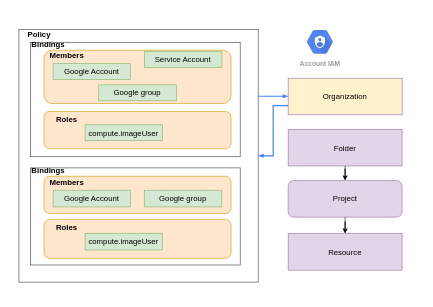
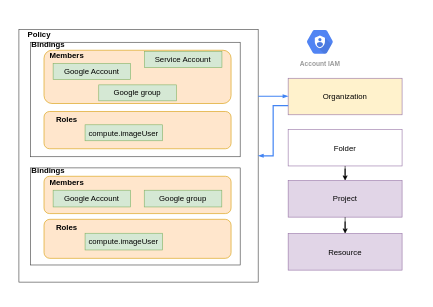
node "Folder": fillcolor #e1d5e7 -> #ffffff
node "Project": shape rounded rectangle -> rectangle
